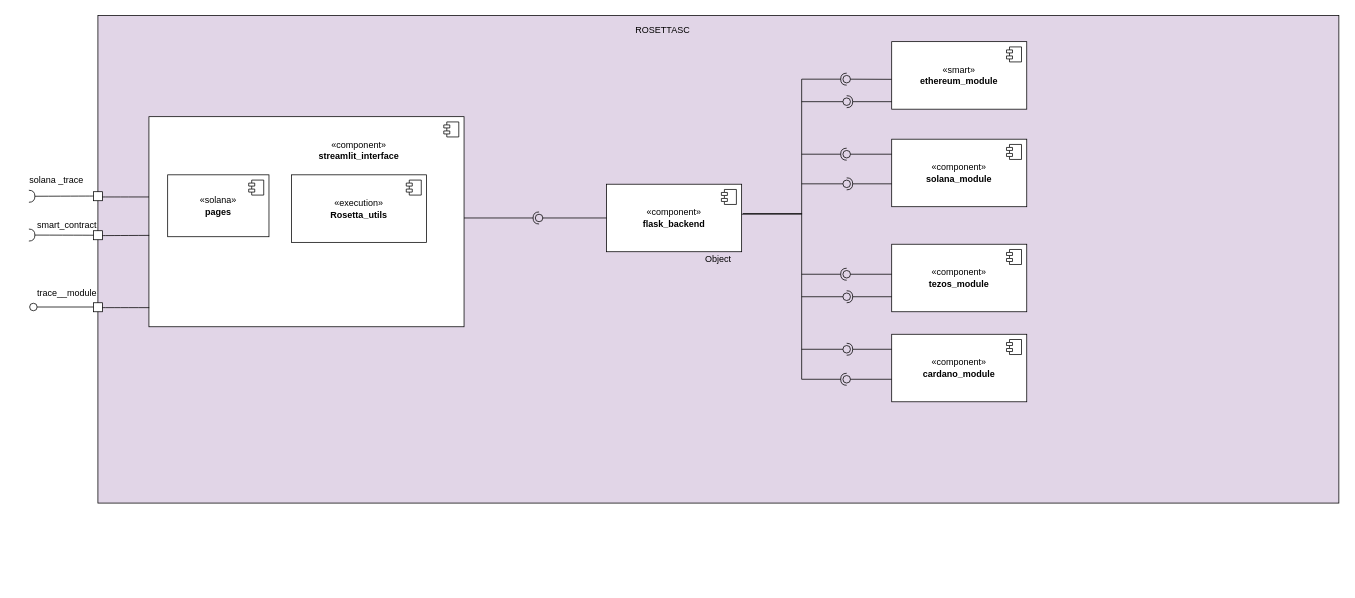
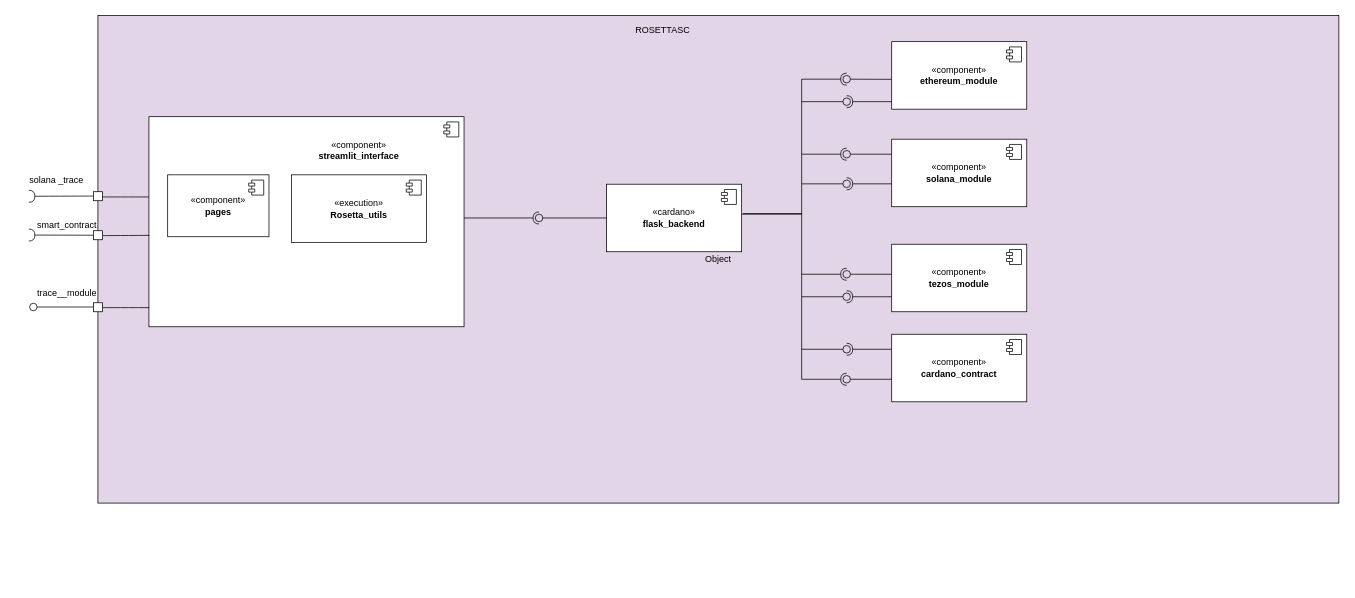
node "«smart» ethereum_module": label "«smart» ethereum_module" -> "«component» ethereum_module"
node "«solana» pages": label "«solana» pages" -> "«component» pages"
node "«component» flask_backend": label "«component» flask_backend" -> "«cardano» flask_backend"
node "«component» cardano_module": label "«component» cardano_module" -> "«component» cardano_contract"
